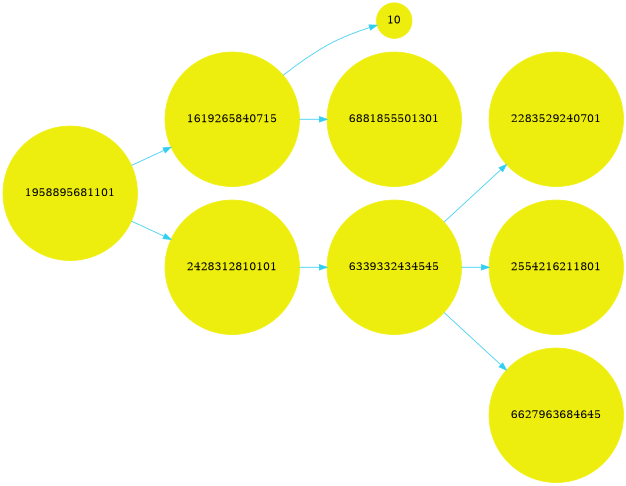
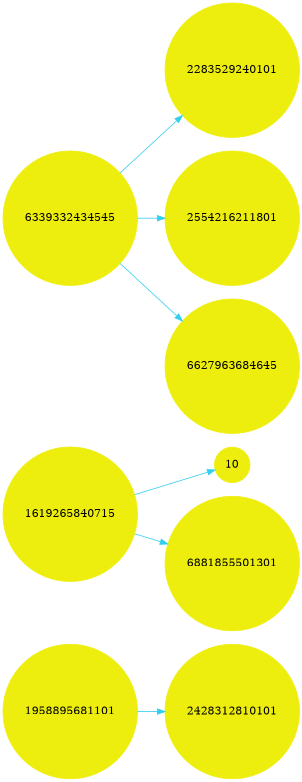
node "2283529240701": label "2283529240701" -> "2283529240101"
edge "1958895681101" -> "1619265840715": removed
edge "2428312810101" -> "6339332434545": removed
